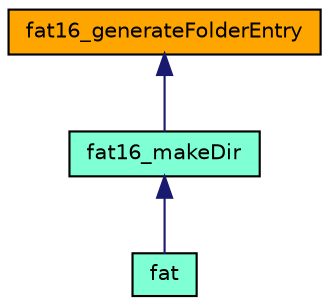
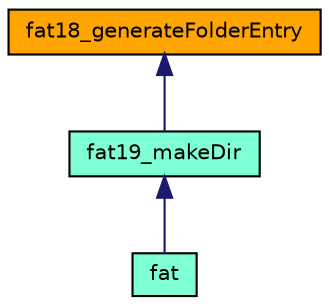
node "fat16_generateFolderEntry": label "fat16_generateFolderEntry" -> "fat18_generateFolderEntry"
node "fat16_makeDir": label "fat16_makeDir" -> "fat19_makeDir"
